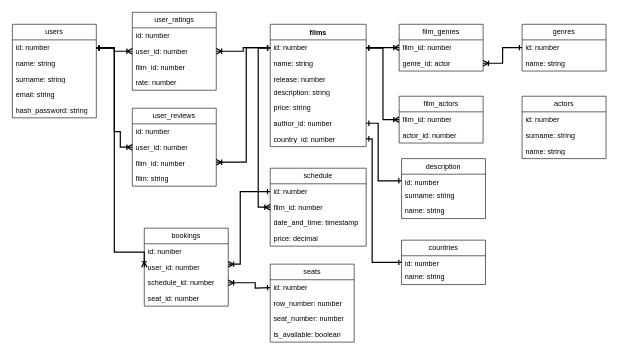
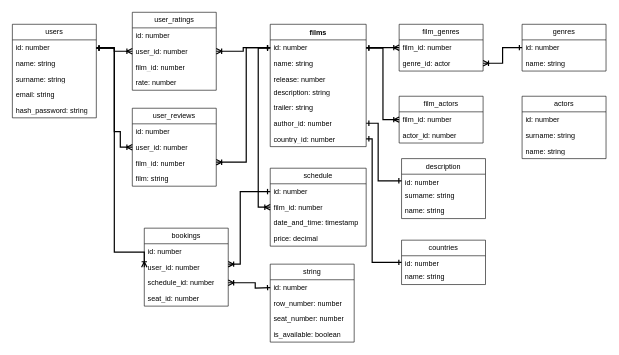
node "price: string": label "price: string" -> "trailer: string"
node "seats": label "seats" -> "string"
